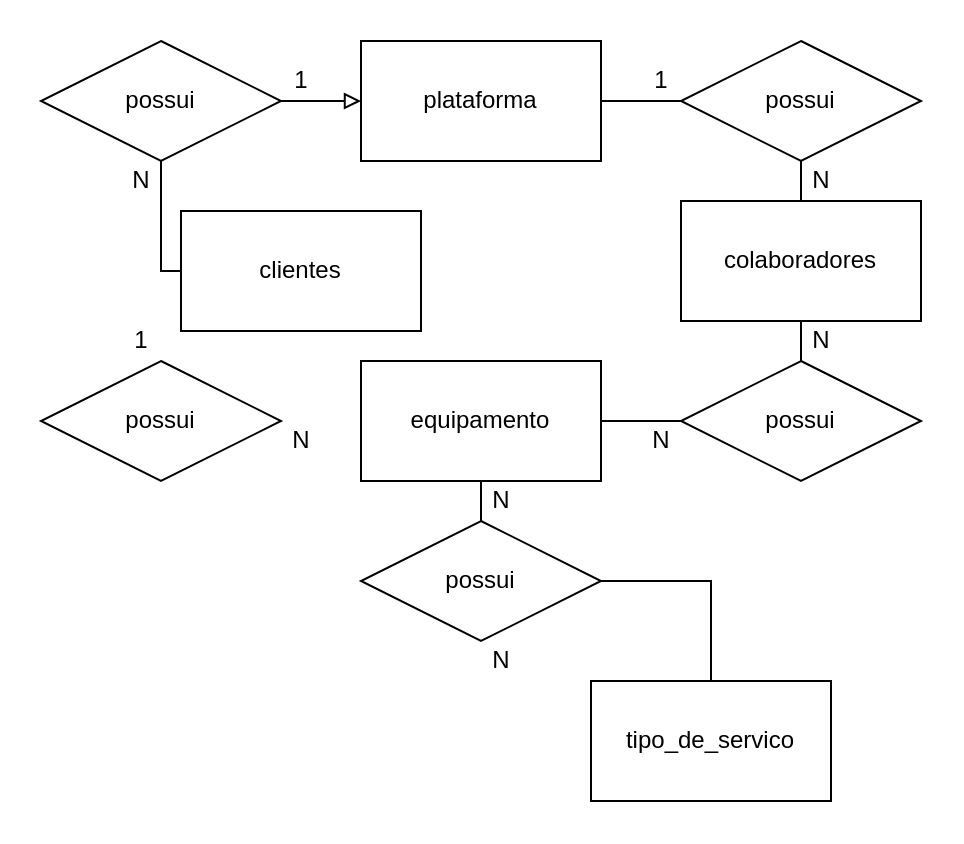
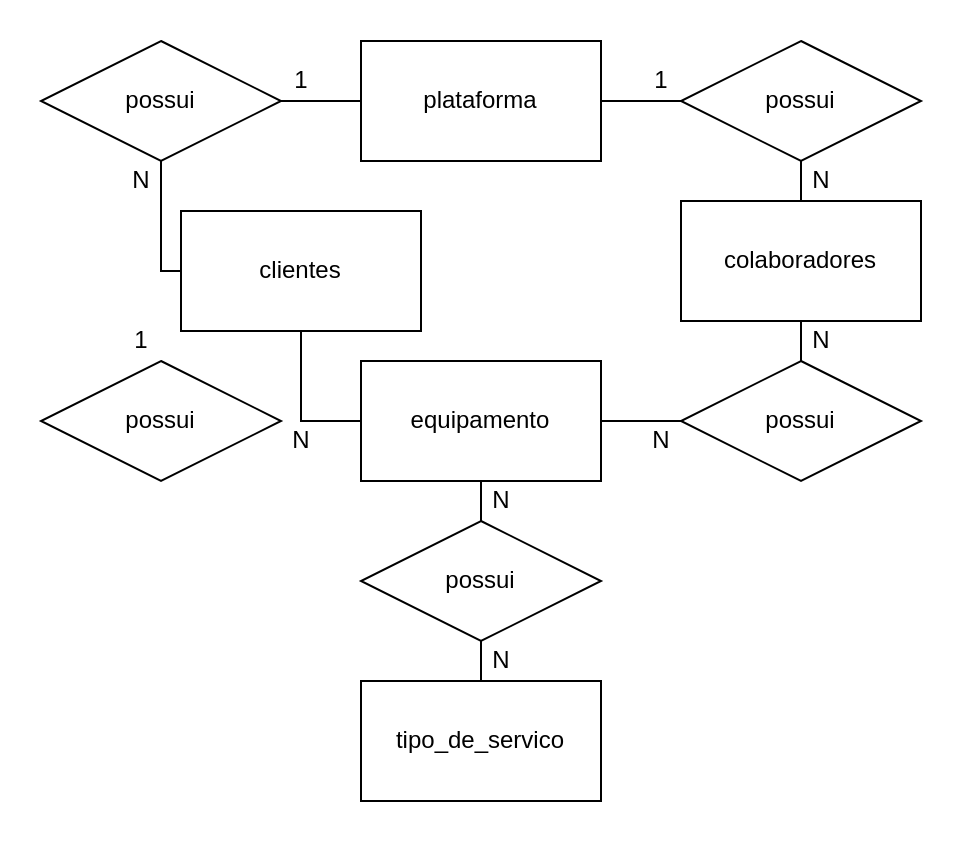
edge "clientes" -> "plataforma": arrowhead block -> none
edge "clientes" -- "equipamento": added
node "tipo_de_servico": moved (711, 741) -> (481, 741)
